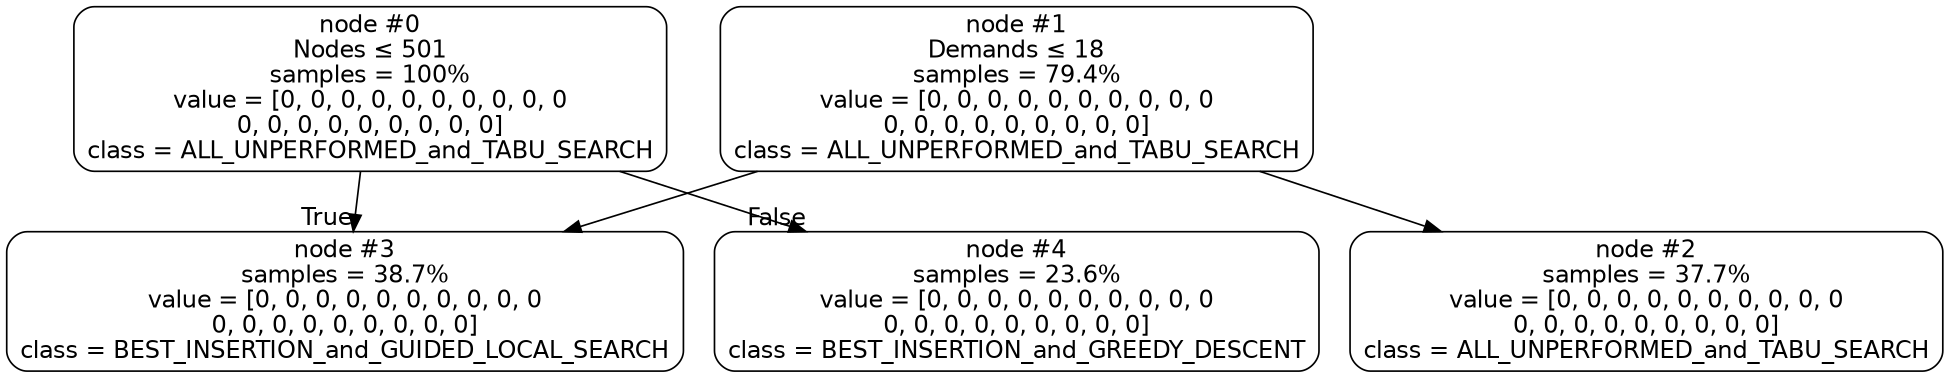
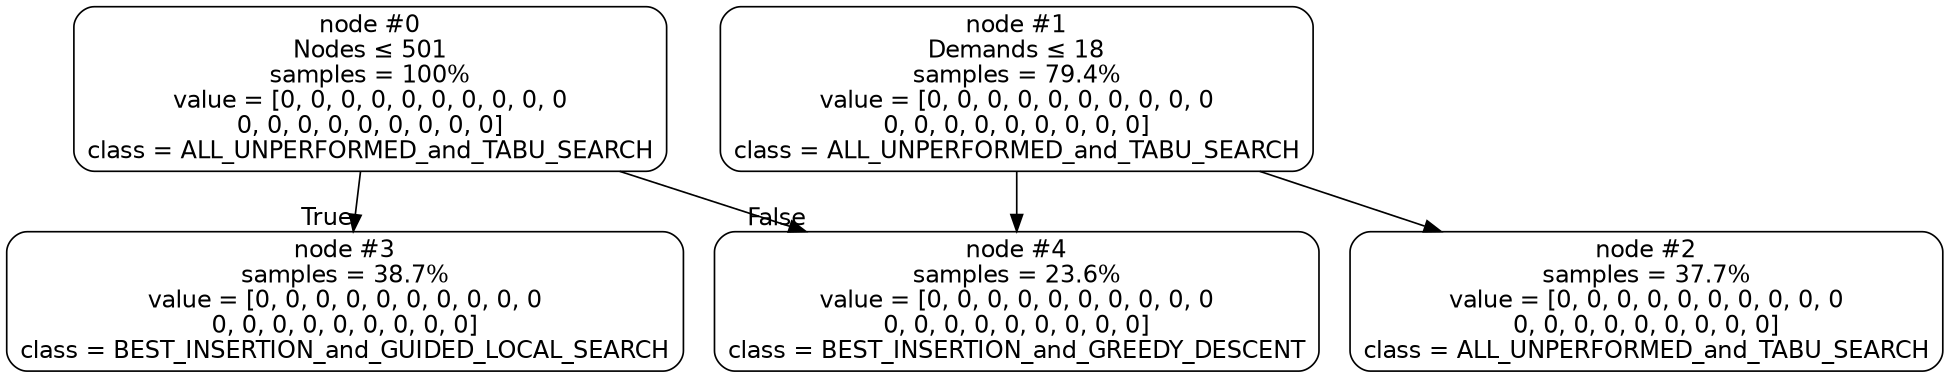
edge "node #1" -> "node #3": now "node #1" -> "node #4"
